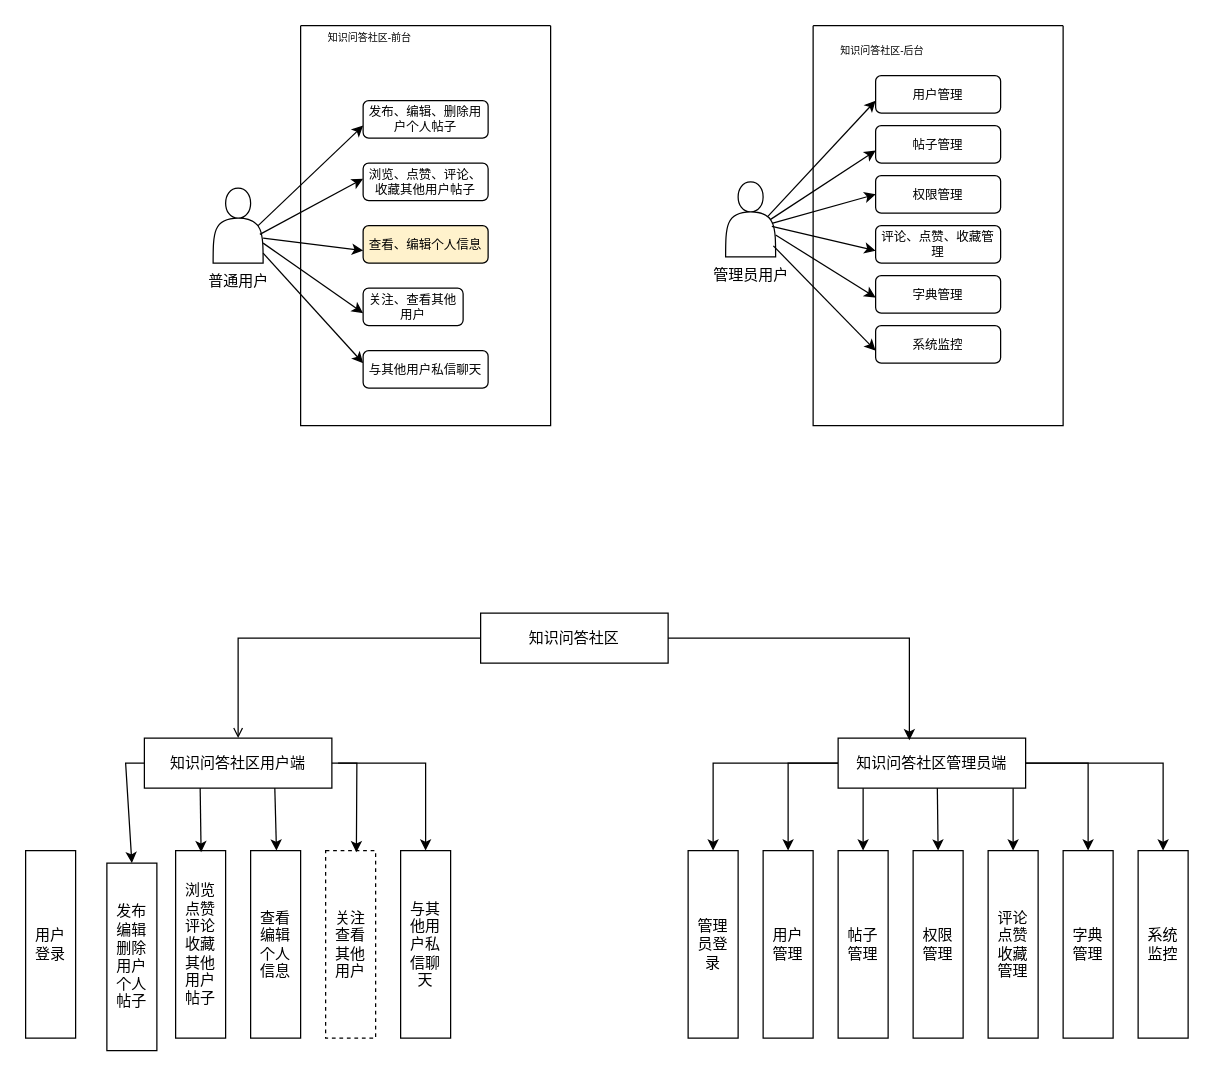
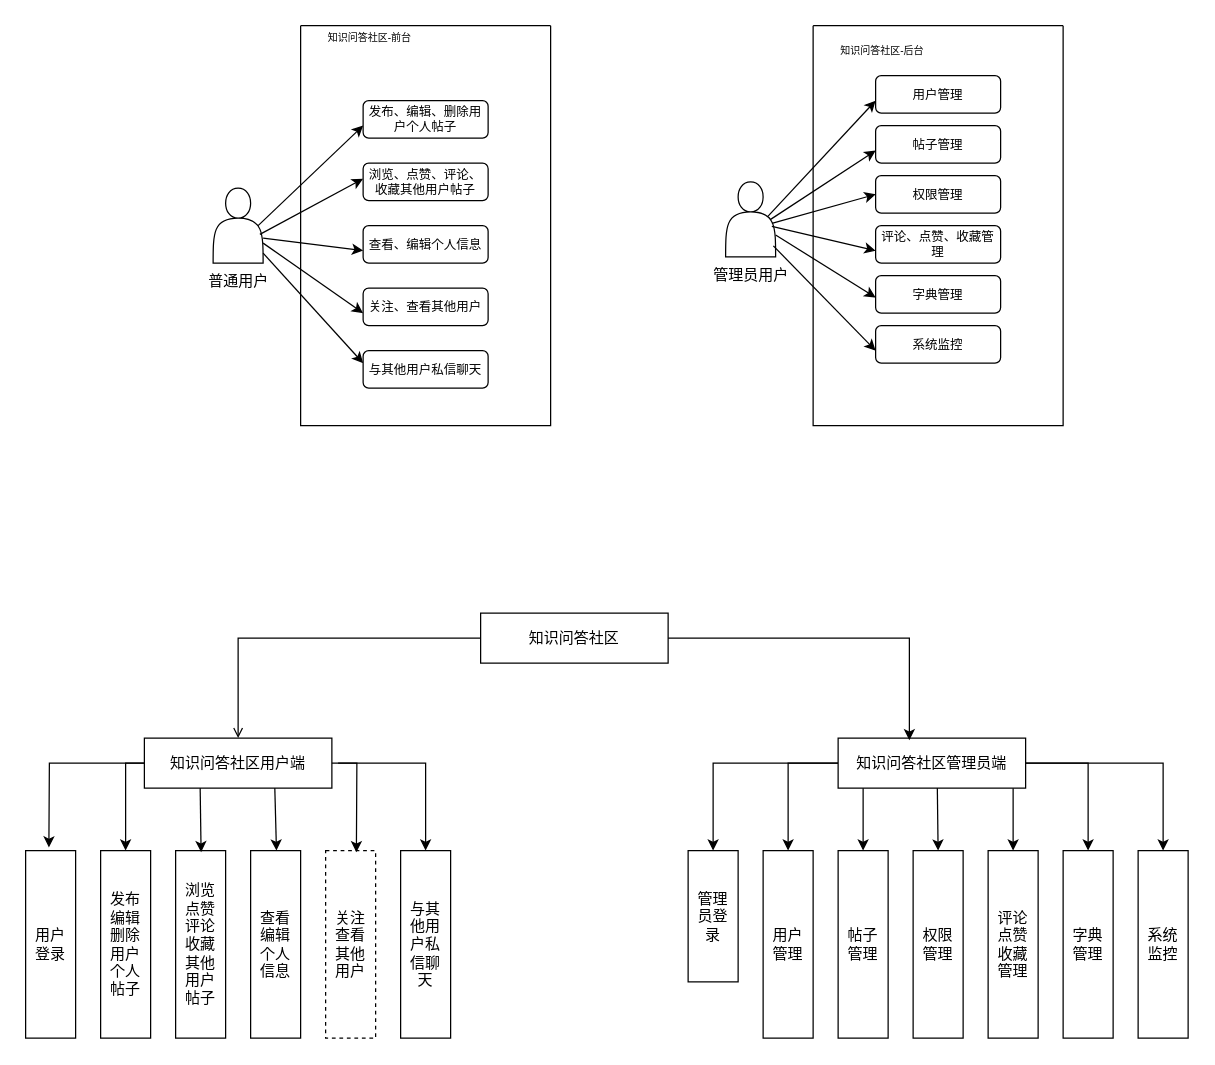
node "查看、编辑个人信息": fillcolor #fff2cc -> #ffffff
node "关注、查看其他用户": size 100x38 -> 125x38
edge "知识问答社区用户端" -> "用户 登录": added
node "管理 员登 录": size 50x188 -> 50x131
node "发布 编辑 删除 用户 个人 帖子": moved (132, 957) -> (126, 944)
